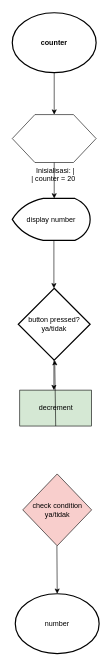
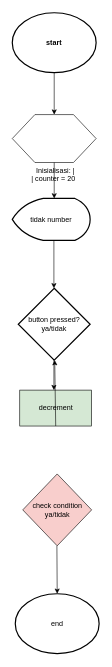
node "counter": label "counter" -> "start"
node "display number": label "display number" -> "tidak number"
node "number": label "number" -> "end"
